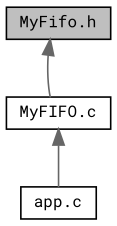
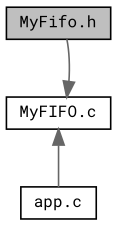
edge "MyFIFO.c" -> "MyFifo.h": reversed
